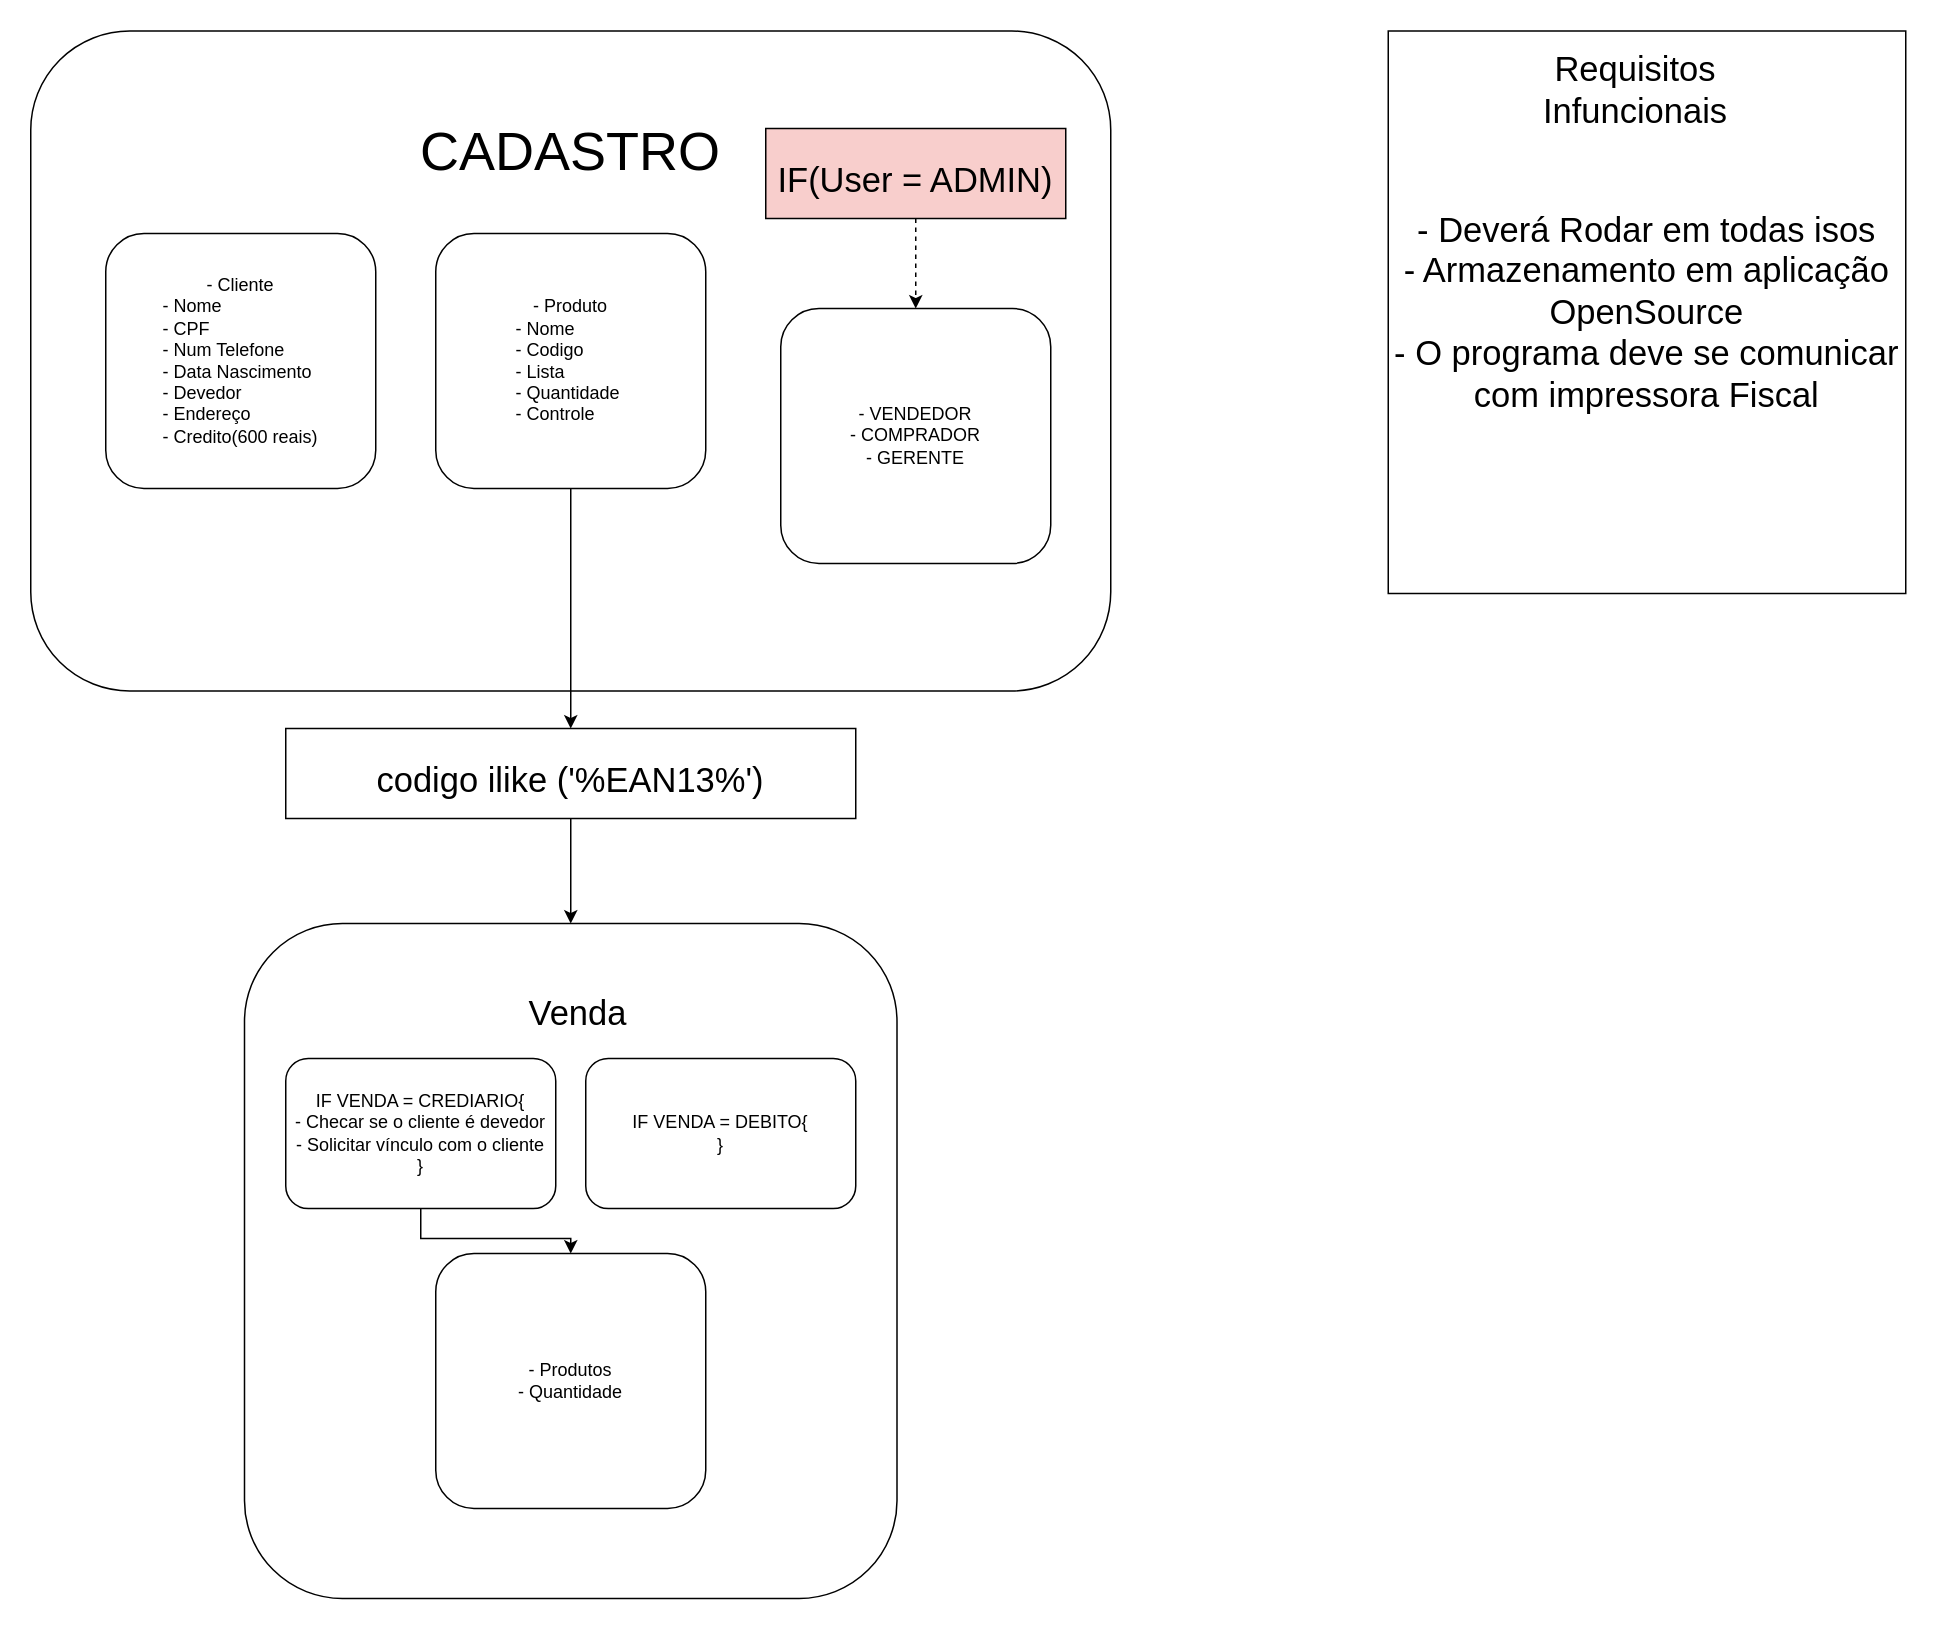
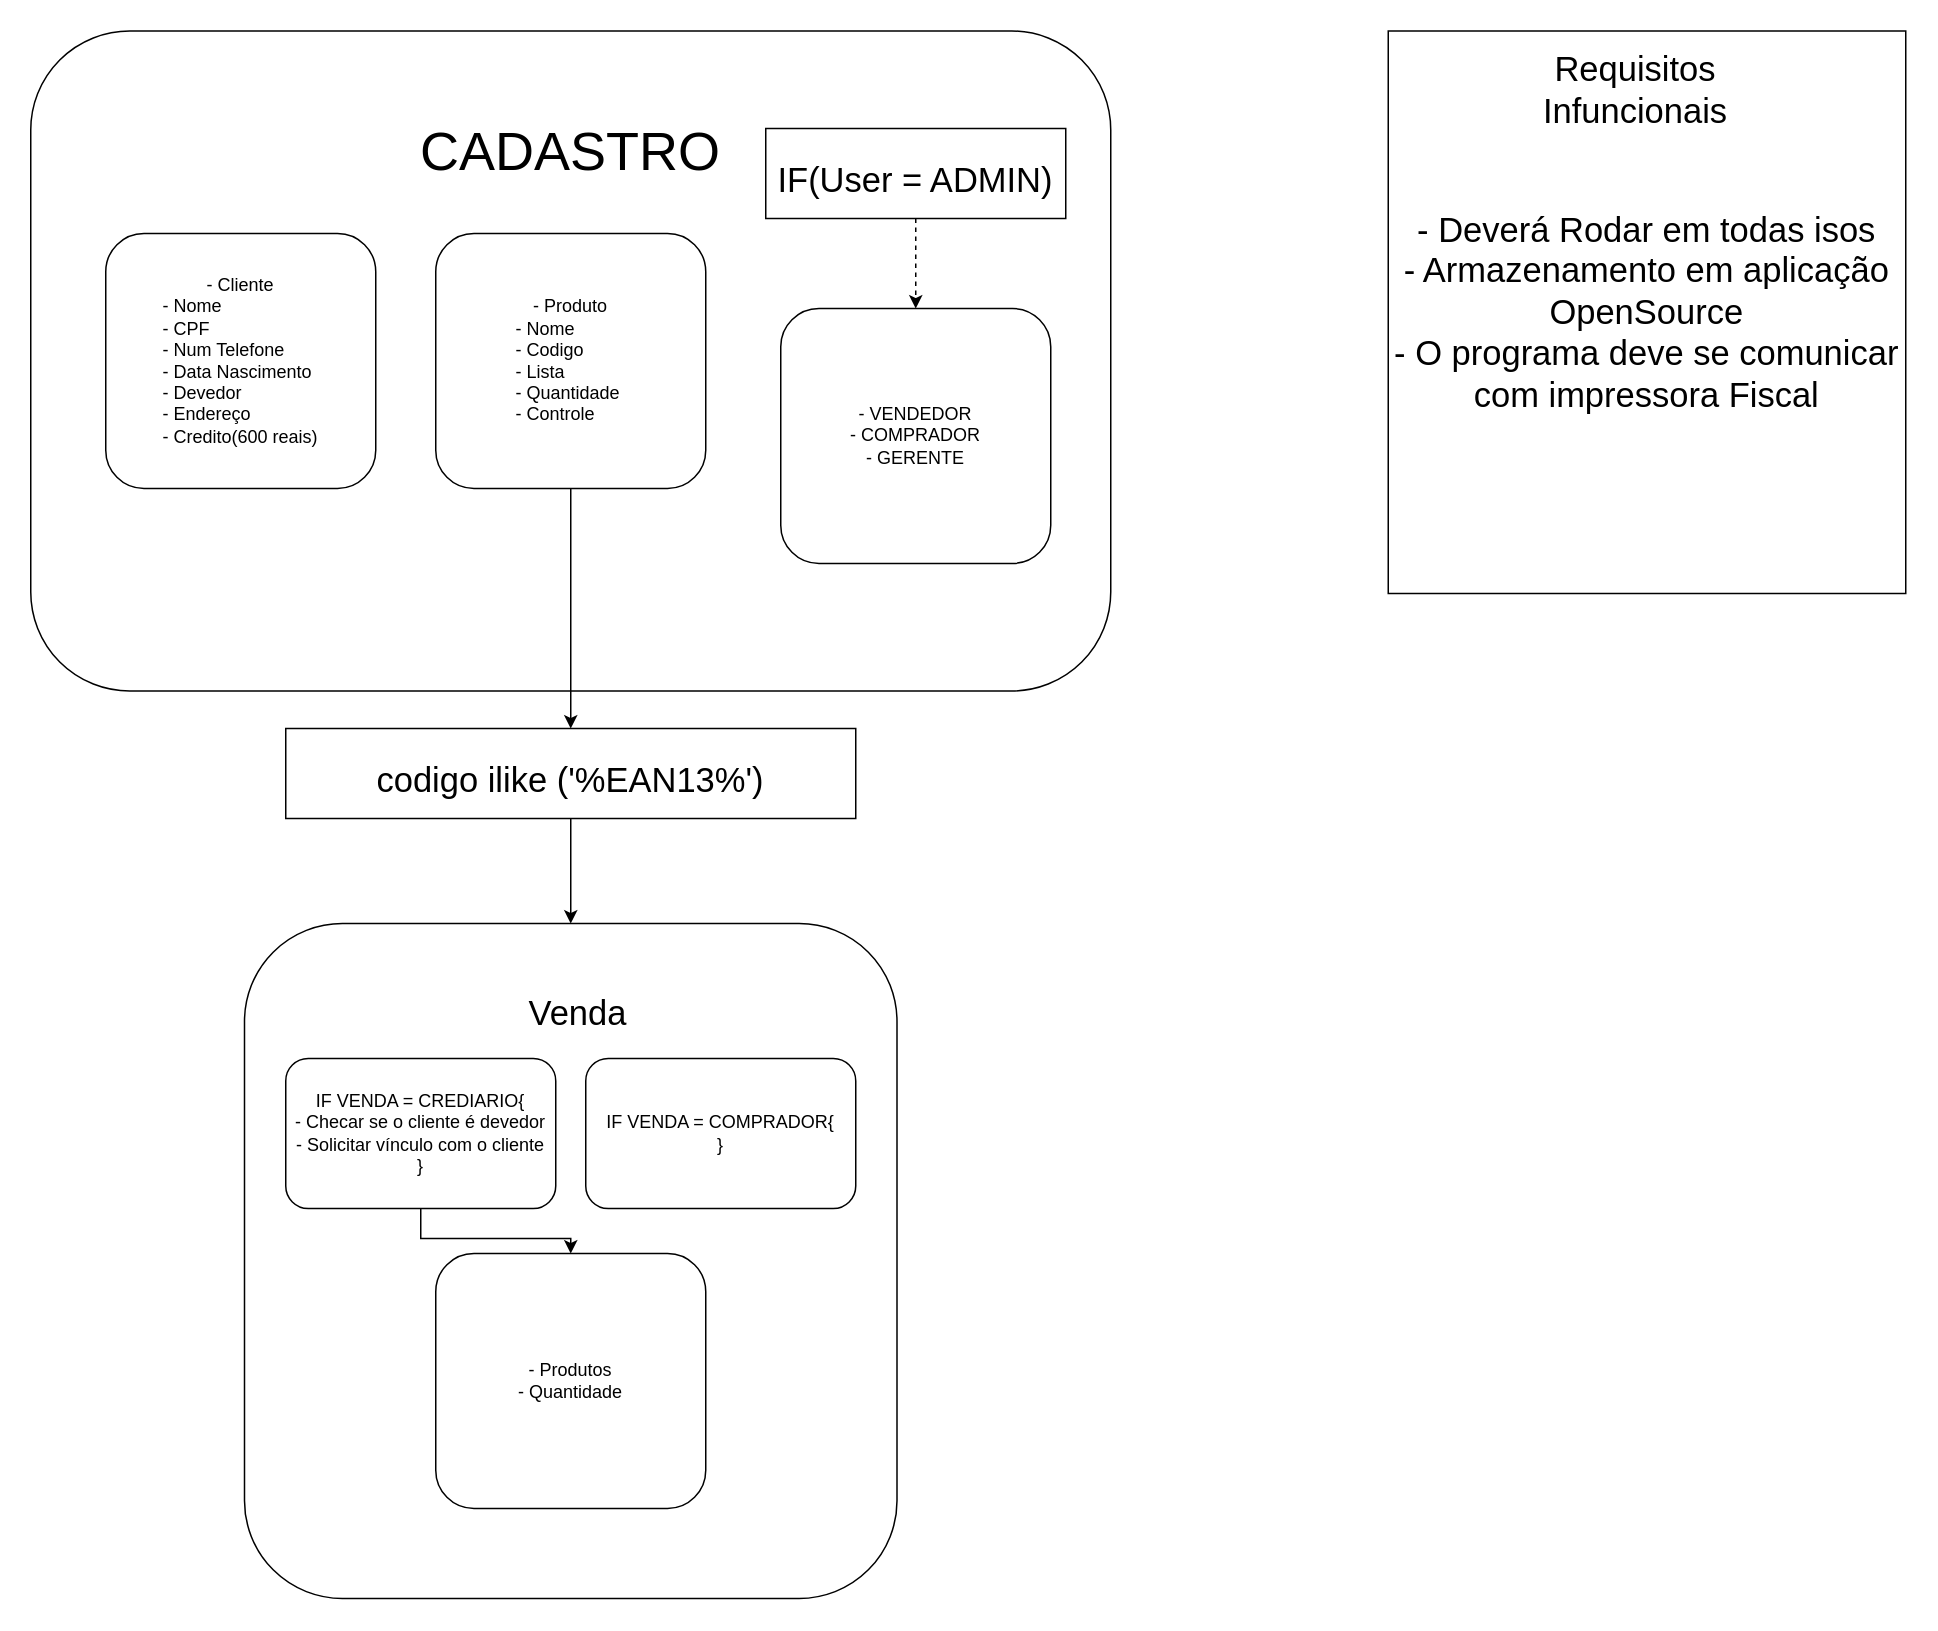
node "IF(User = ADMIN)": fillcolor #f8cecc -> #ffffff
node "IF VENDA = DEBITO{ }": label "IF VENDA = DEBITO{ }" -> "IF VENDA = COMPRADOR{ }"
